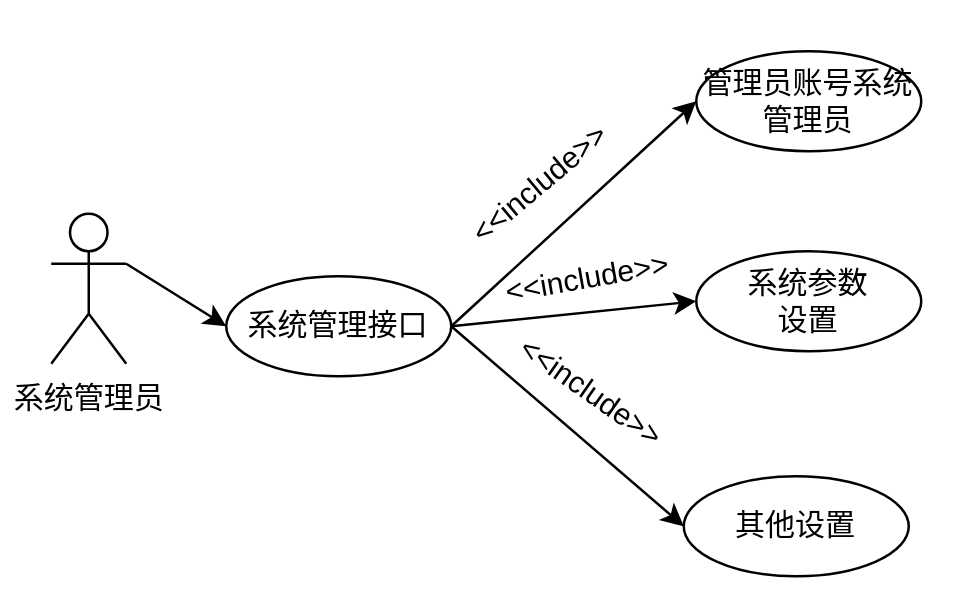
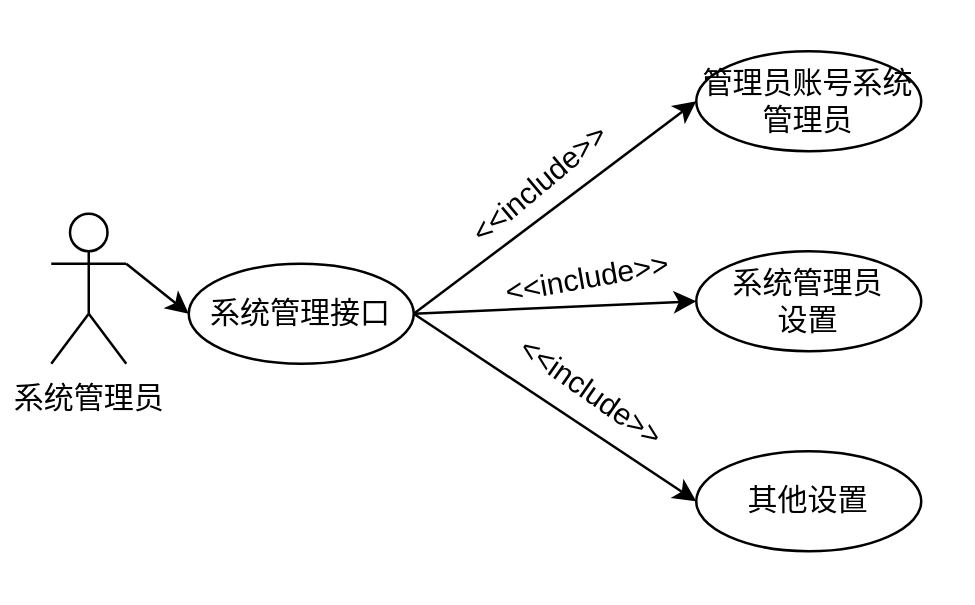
node "系统参数 设置": label "系统参数 设置" -> "系统管理员 设置"
node "系统管理接口": moved (339, 326) -> (301, 314)
node "其他设置": moved (796, 526) -> (809, 501)
